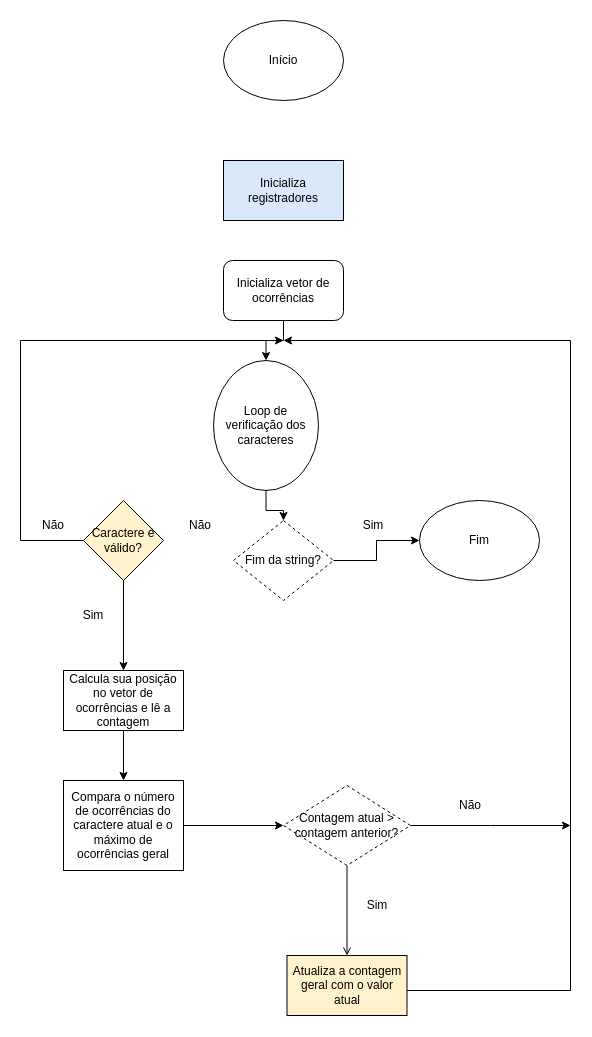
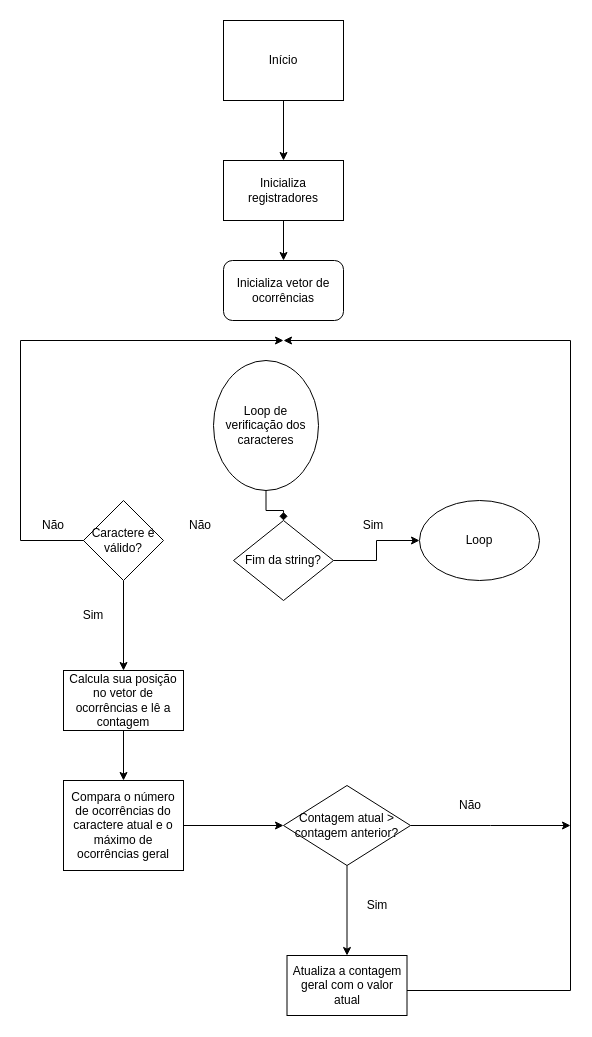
node "Início": shape ellipse -> rectangle
edge "Início" -> "Inicializa registradores": added
node "Inicializa registradores": fillcolor #dae8fc -> #ffffff
edge "Inicializa registradores" -> "Inicializa vetor de ocorrências": added
edge "Inicializa vetor de ocorrências" -> "Loop de verificação dos caracteres": removed
edge "Loop de verificação dos caracteres" -> "Fim da string?": arrowhead classic -> diamond
node "Caractere é válido?": fillcolor #fff2cc -> #ffffff
node "Fim": label "Fim" -> "Loop"
node "Fim da string?": style dashed -> solid
node "Contagem atual > contagem anterior?": style dashed -> solid
edge "Contagem atual > contagem anterior?" -> "Atualiza a contagem geral com o valor atual": arrowhead open -> classic
node "Atualiza a contagem geral com o valor atual": fillcolor #fff2cc -> #ffffff
